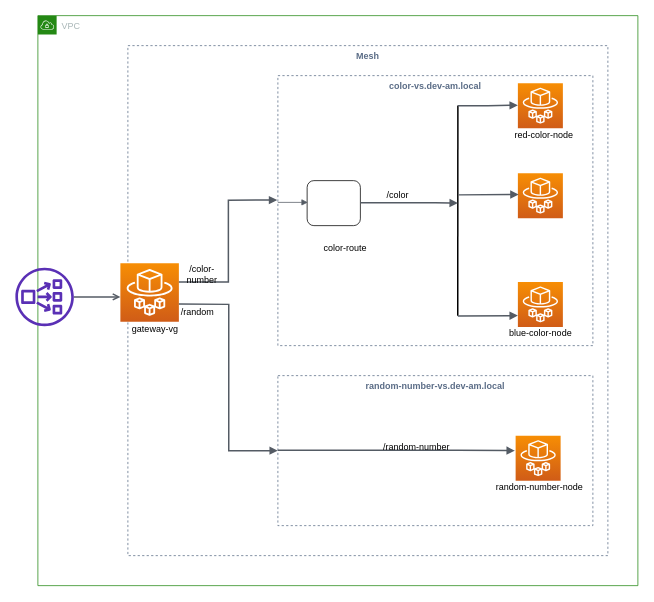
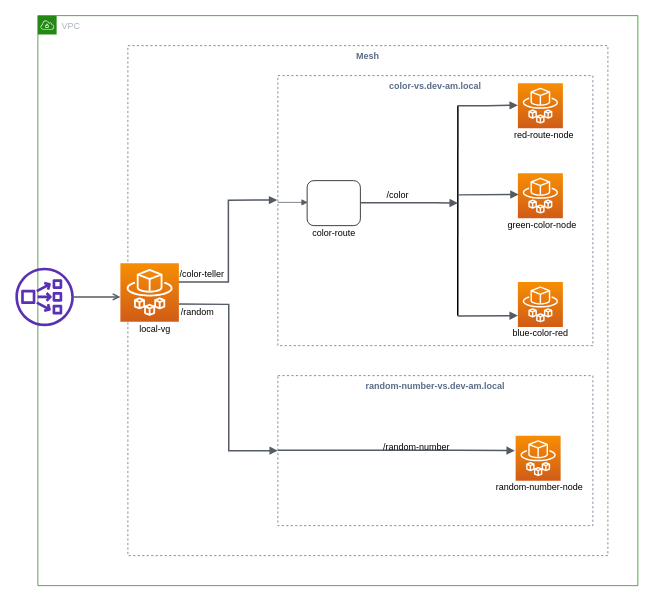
node "red-color-node": label "red-color-node" -> "red-route-node"
node "green-color-node": added
node "color-route": moved (345, 248) -> (334, 233)
node "/color-number": label "/color-number" -> "/color-teller"
node "gateway-vg": label "gateway-vg" -> "local-vg"
node "blue-color-node": label "blue-color-node" -> "blue-color-red"
